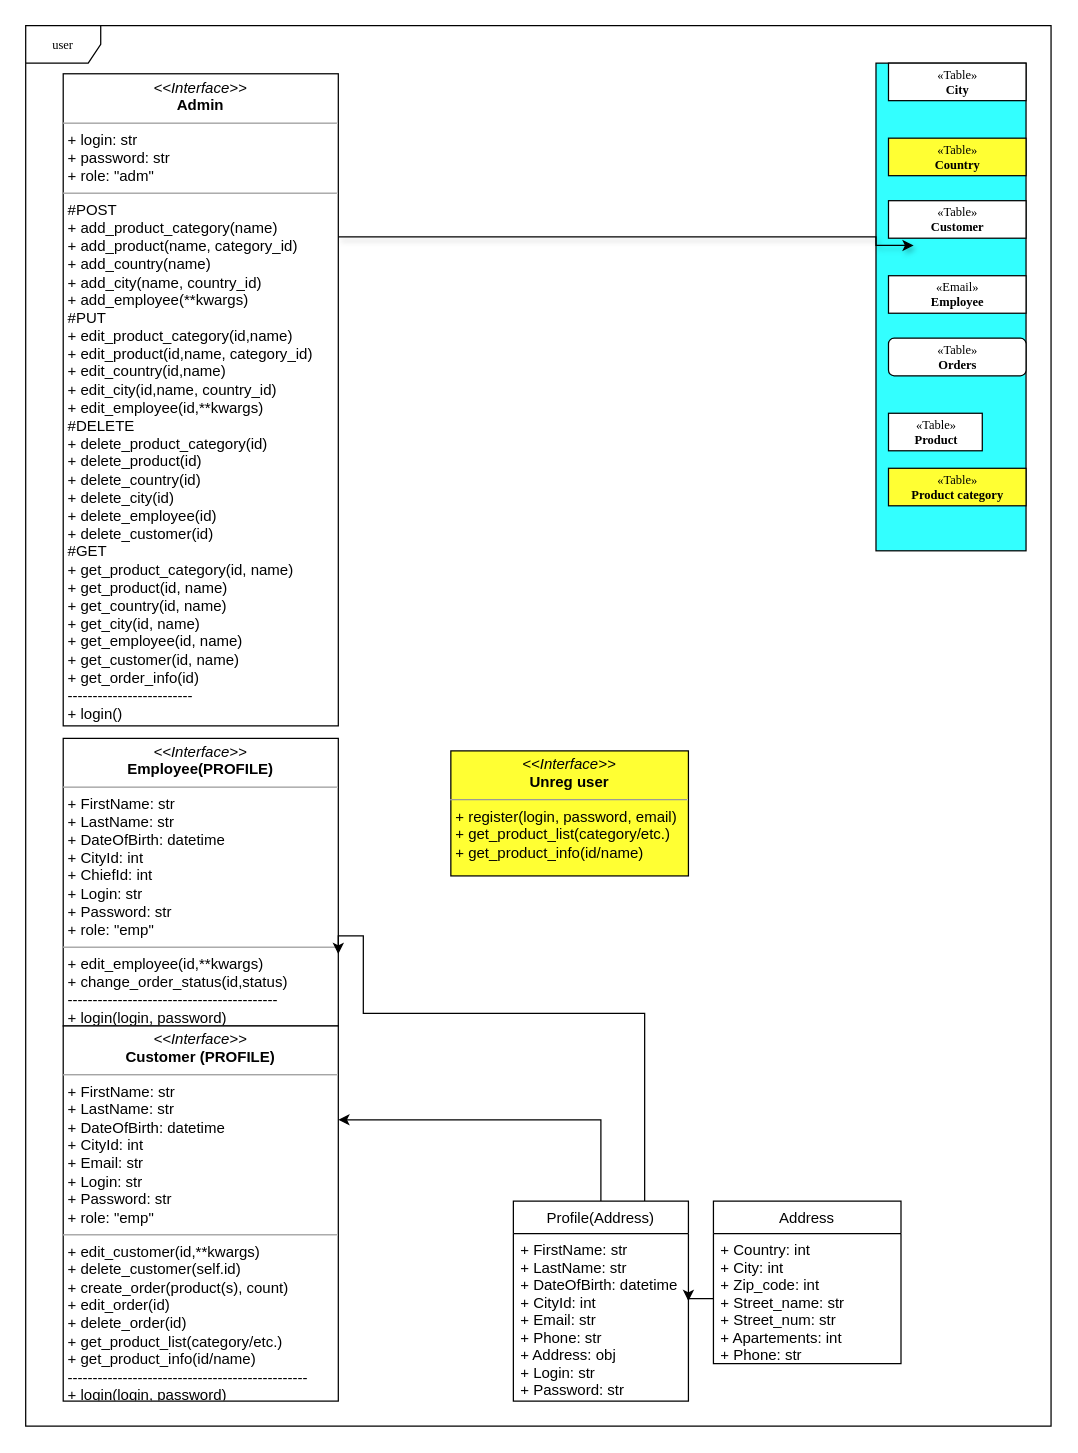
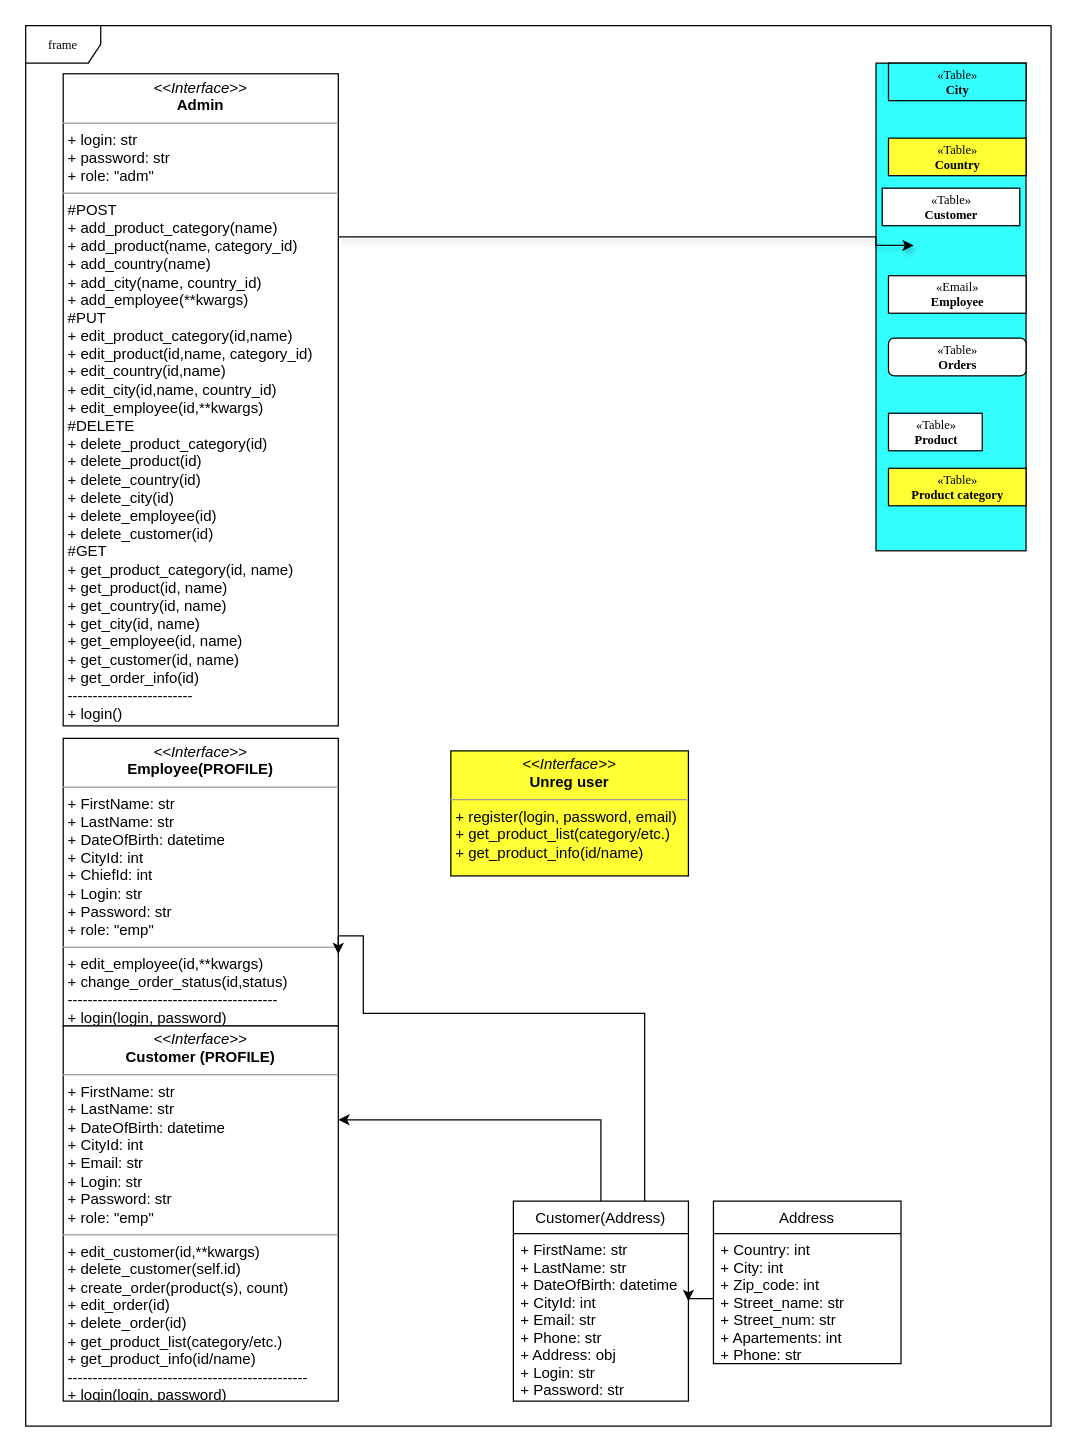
node "user": label "user" -> "frame"
node "«Table» City": fillcolor #ffffff -> #33ffff
node "«Table» Customer": moved (957, 219) -> (951, 207)
node "Profile(Address)": label "Profile(Address)" -> "Customer(Address)"
